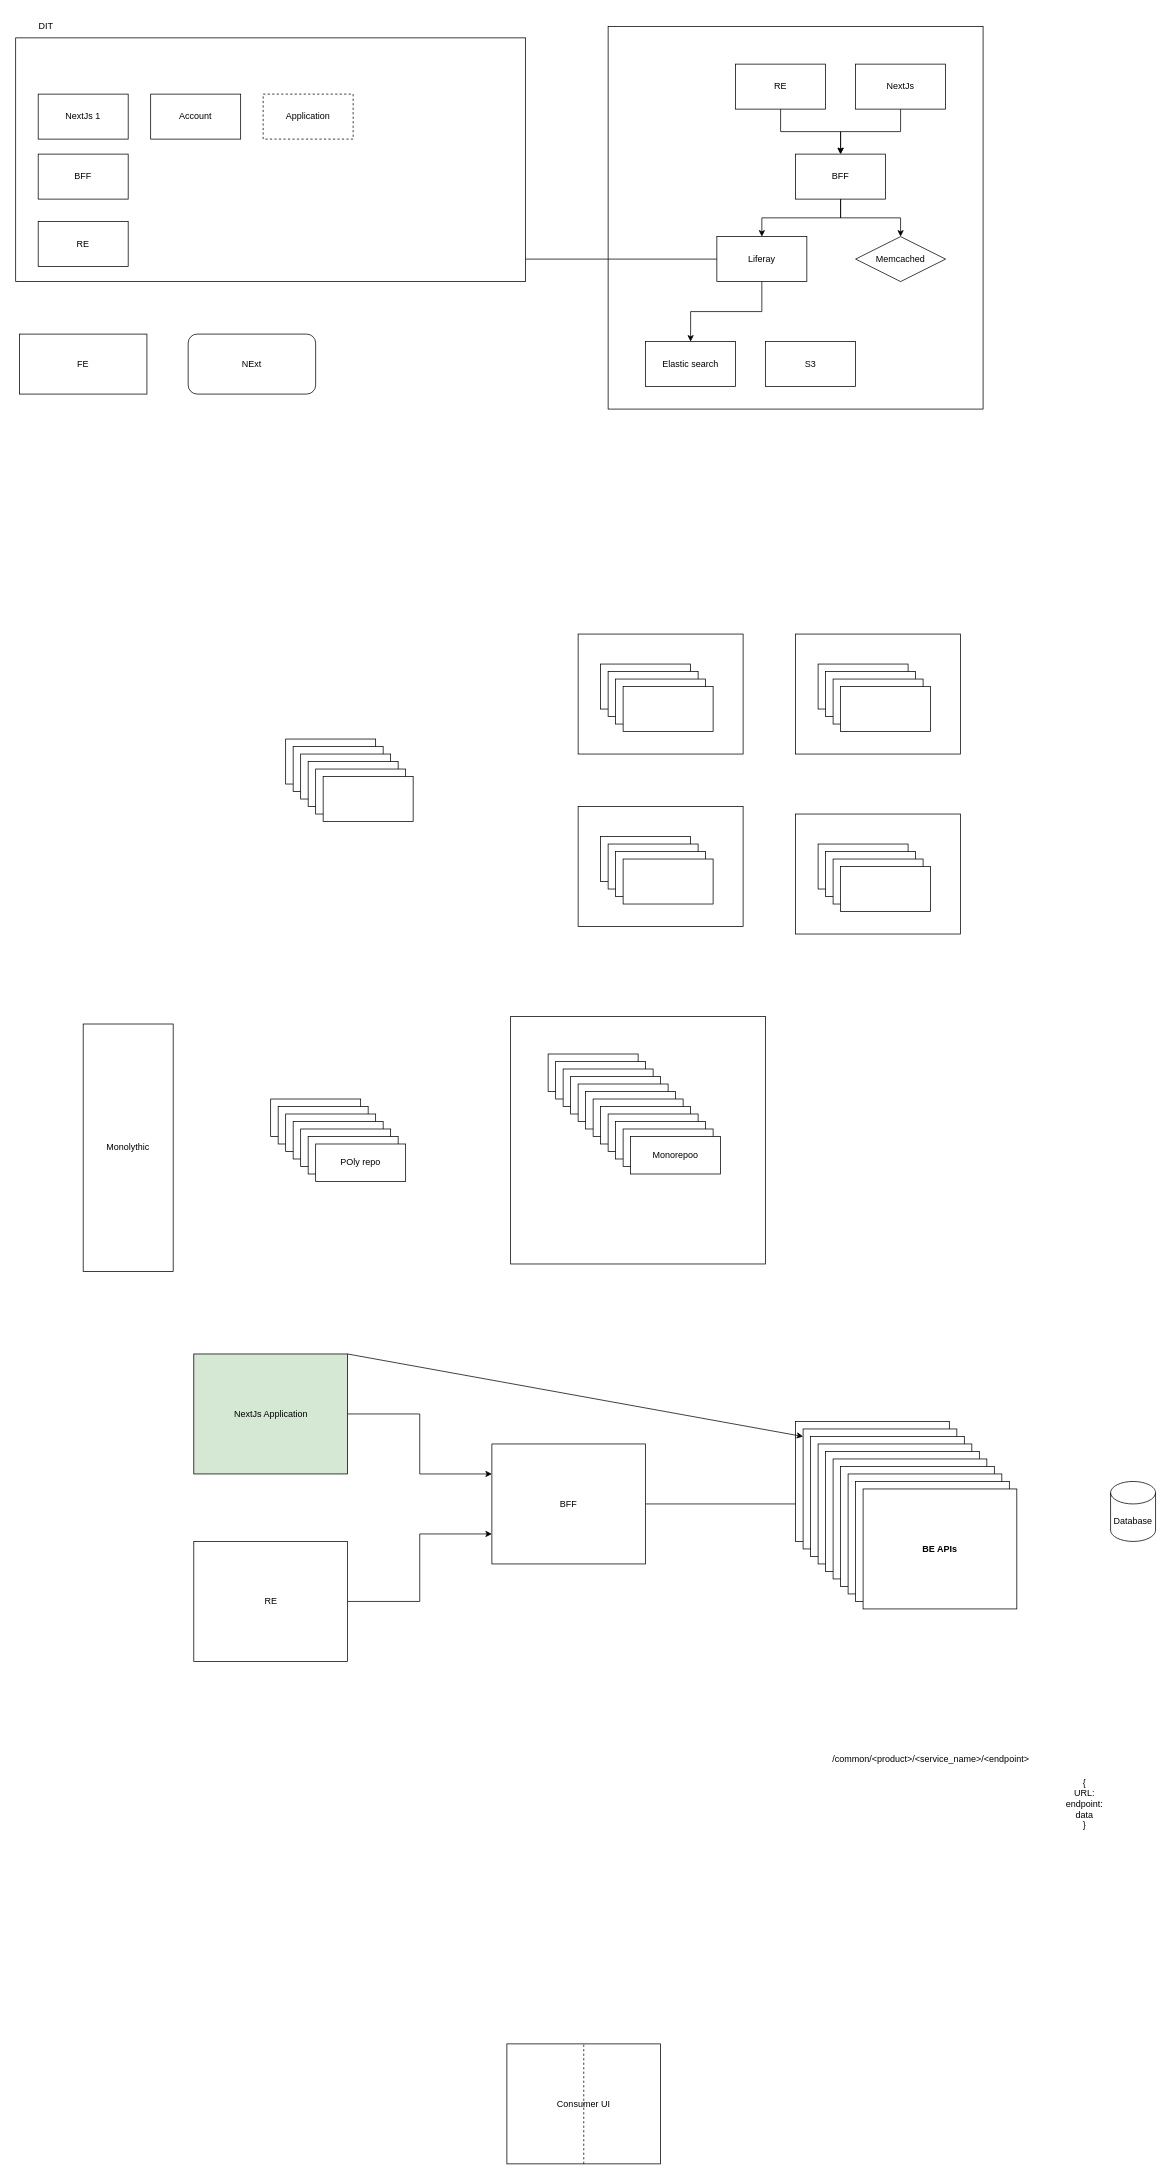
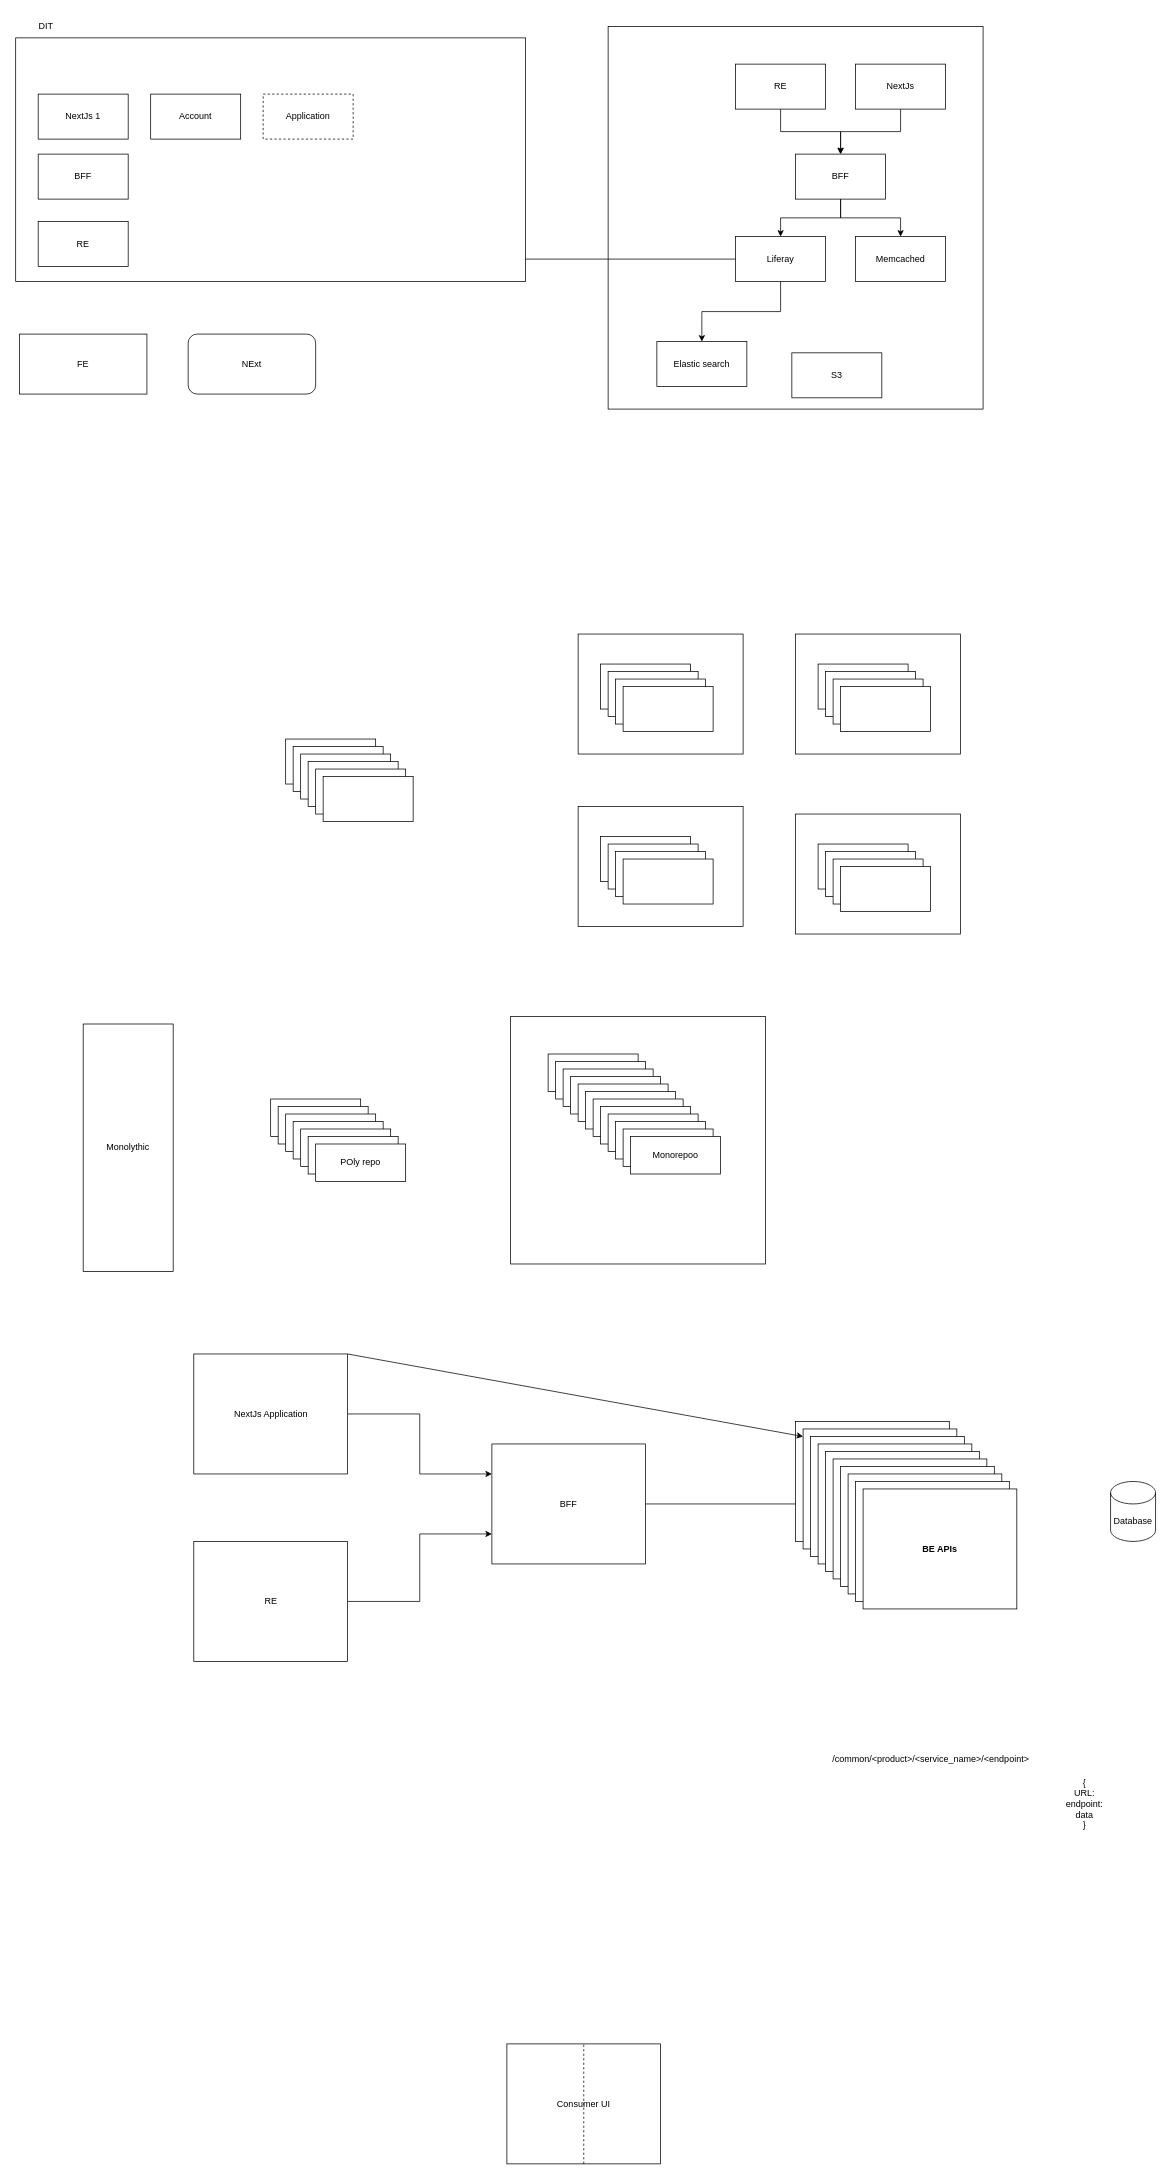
node "Liferay": moved (762, 259) -> (780, 259)
node "Memcached": shape diamond -> rectangle
node "Elastic search": moved (690, 364) -> (702, 364)
node "S3": moved (810, 364) -> (837, 375)
node "NextJs Application": fillcolor #d5e8d4 -> #ffffff
